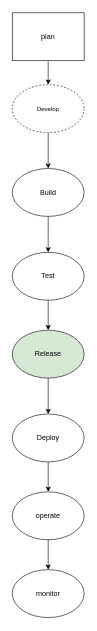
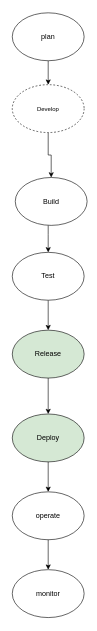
node "plan": shape rectangle -> ellipse
node "Build": moved (48, 192) -> (51, 201)
node "Deploy": fillcolor #ffffff -> #d5e8d4
